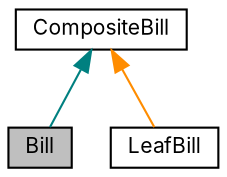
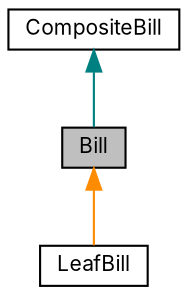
edge "LeafBill" -> "CompositeBill": now "LeafBill" -> "Bill"
